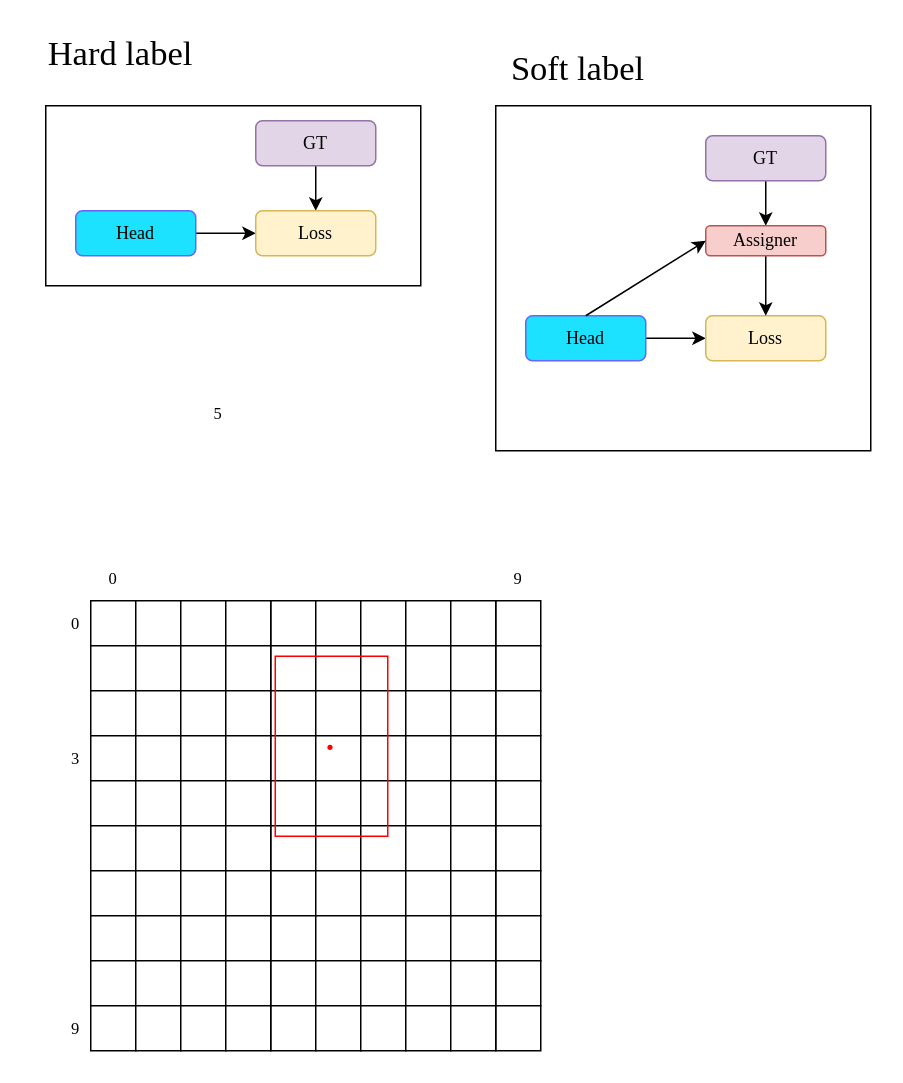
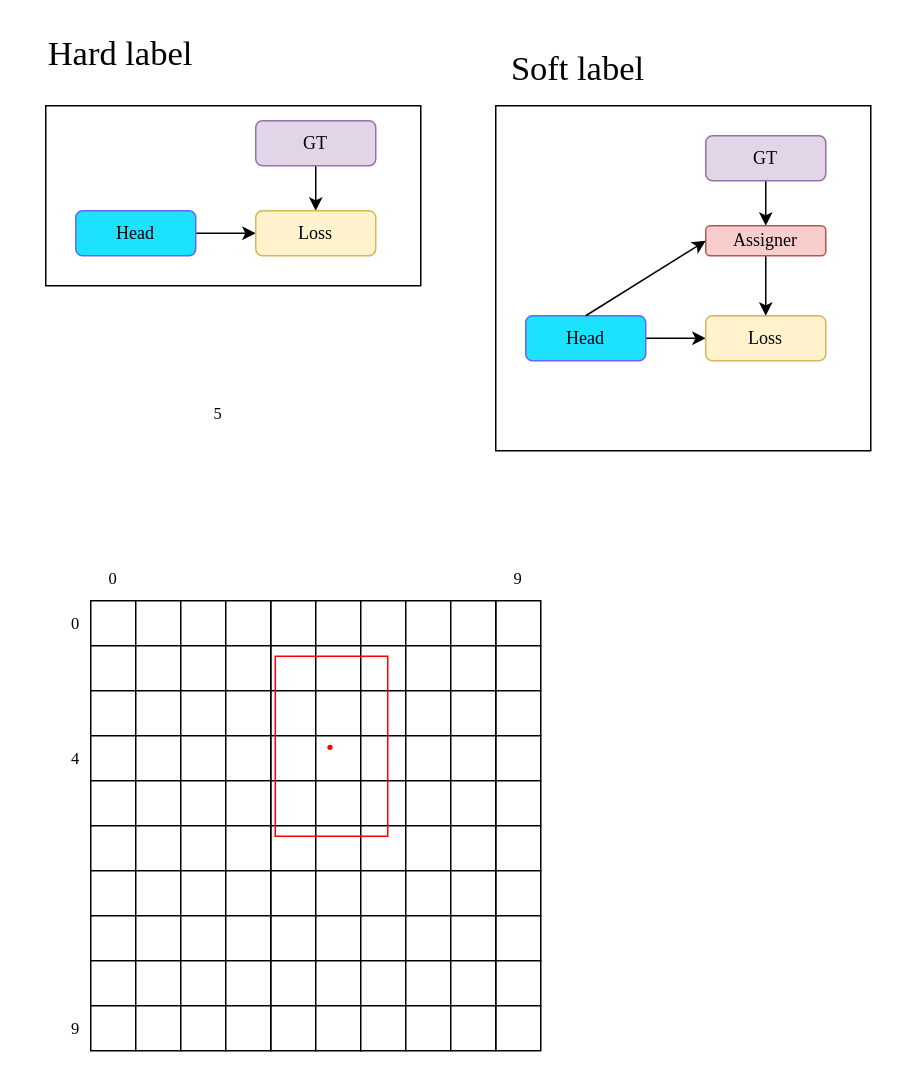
node "3": label "3" -> "4"
